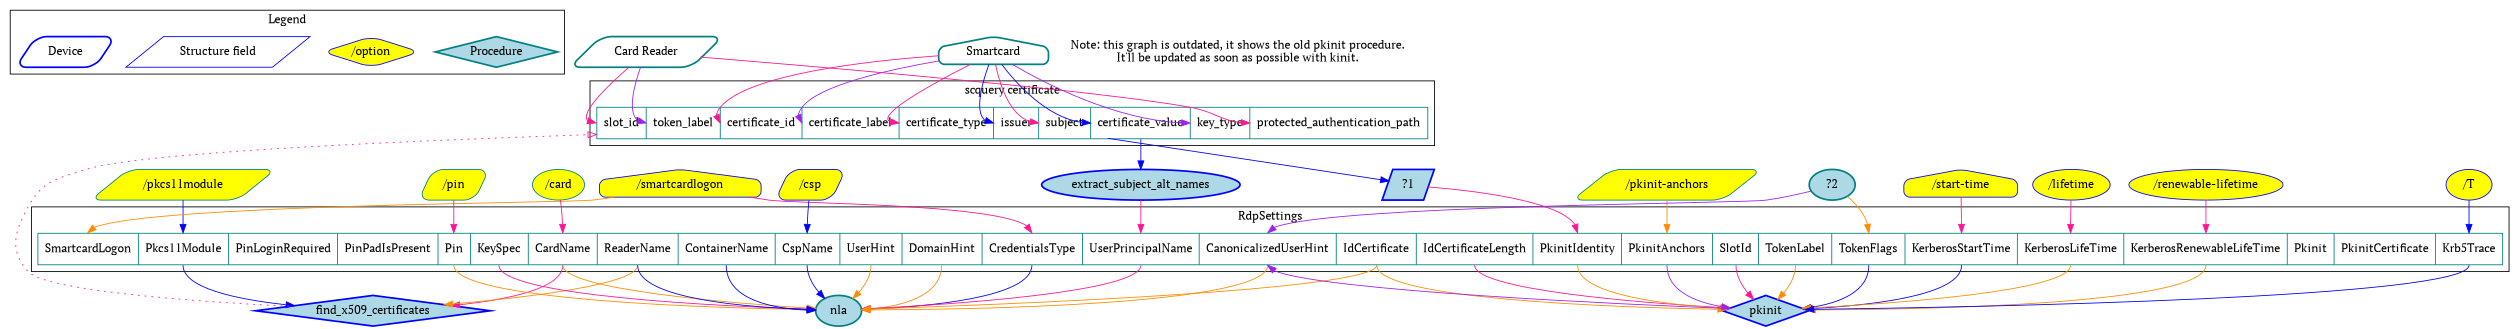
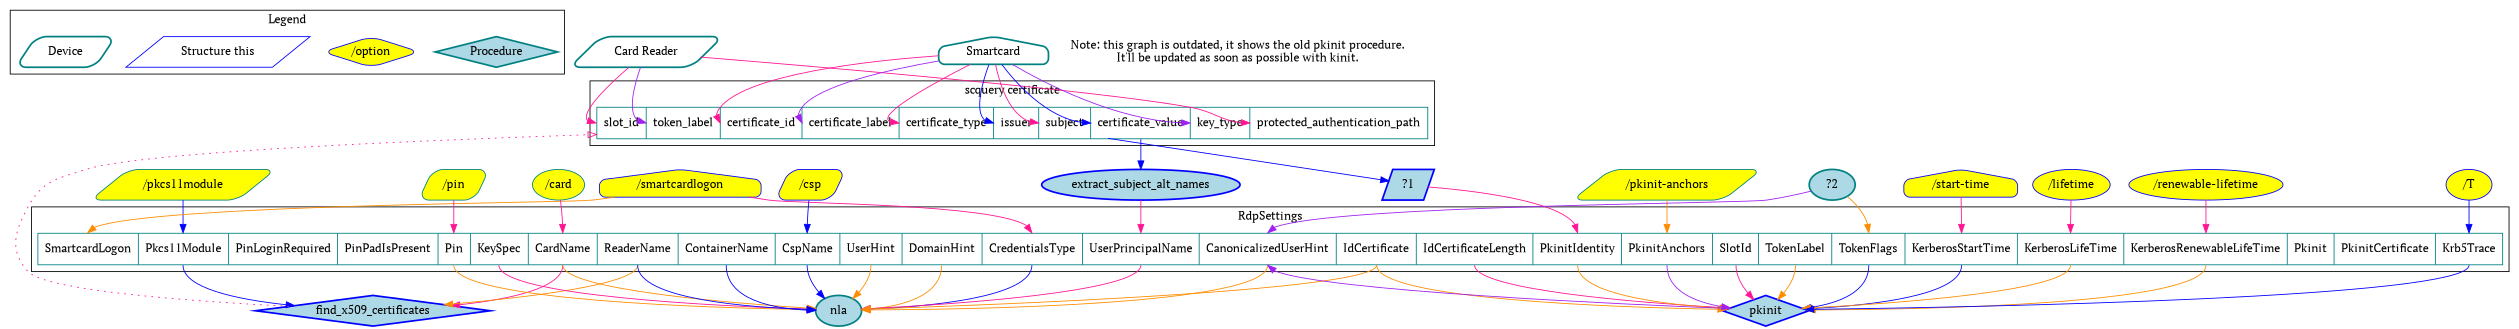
node "Device": color blue -> teal
node "Structure field": label "Structure field" -> "Structure this"
